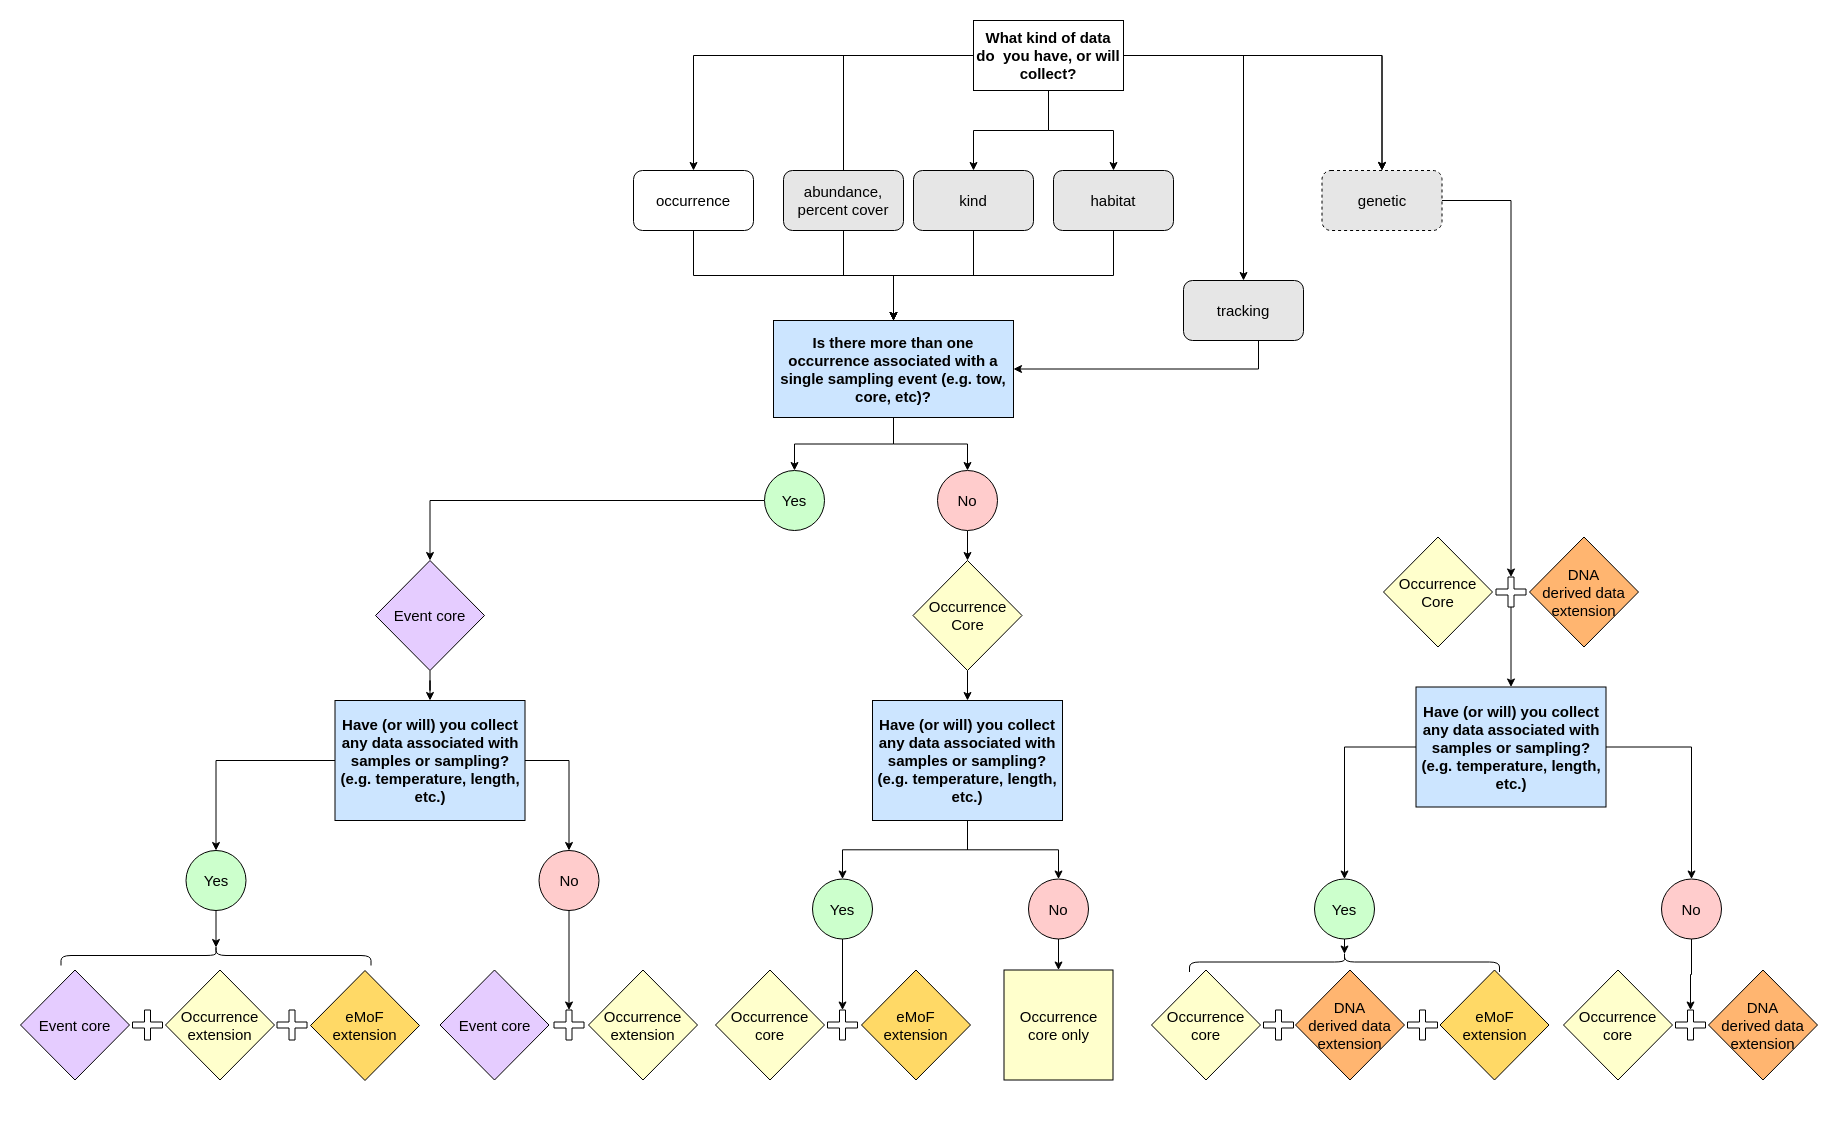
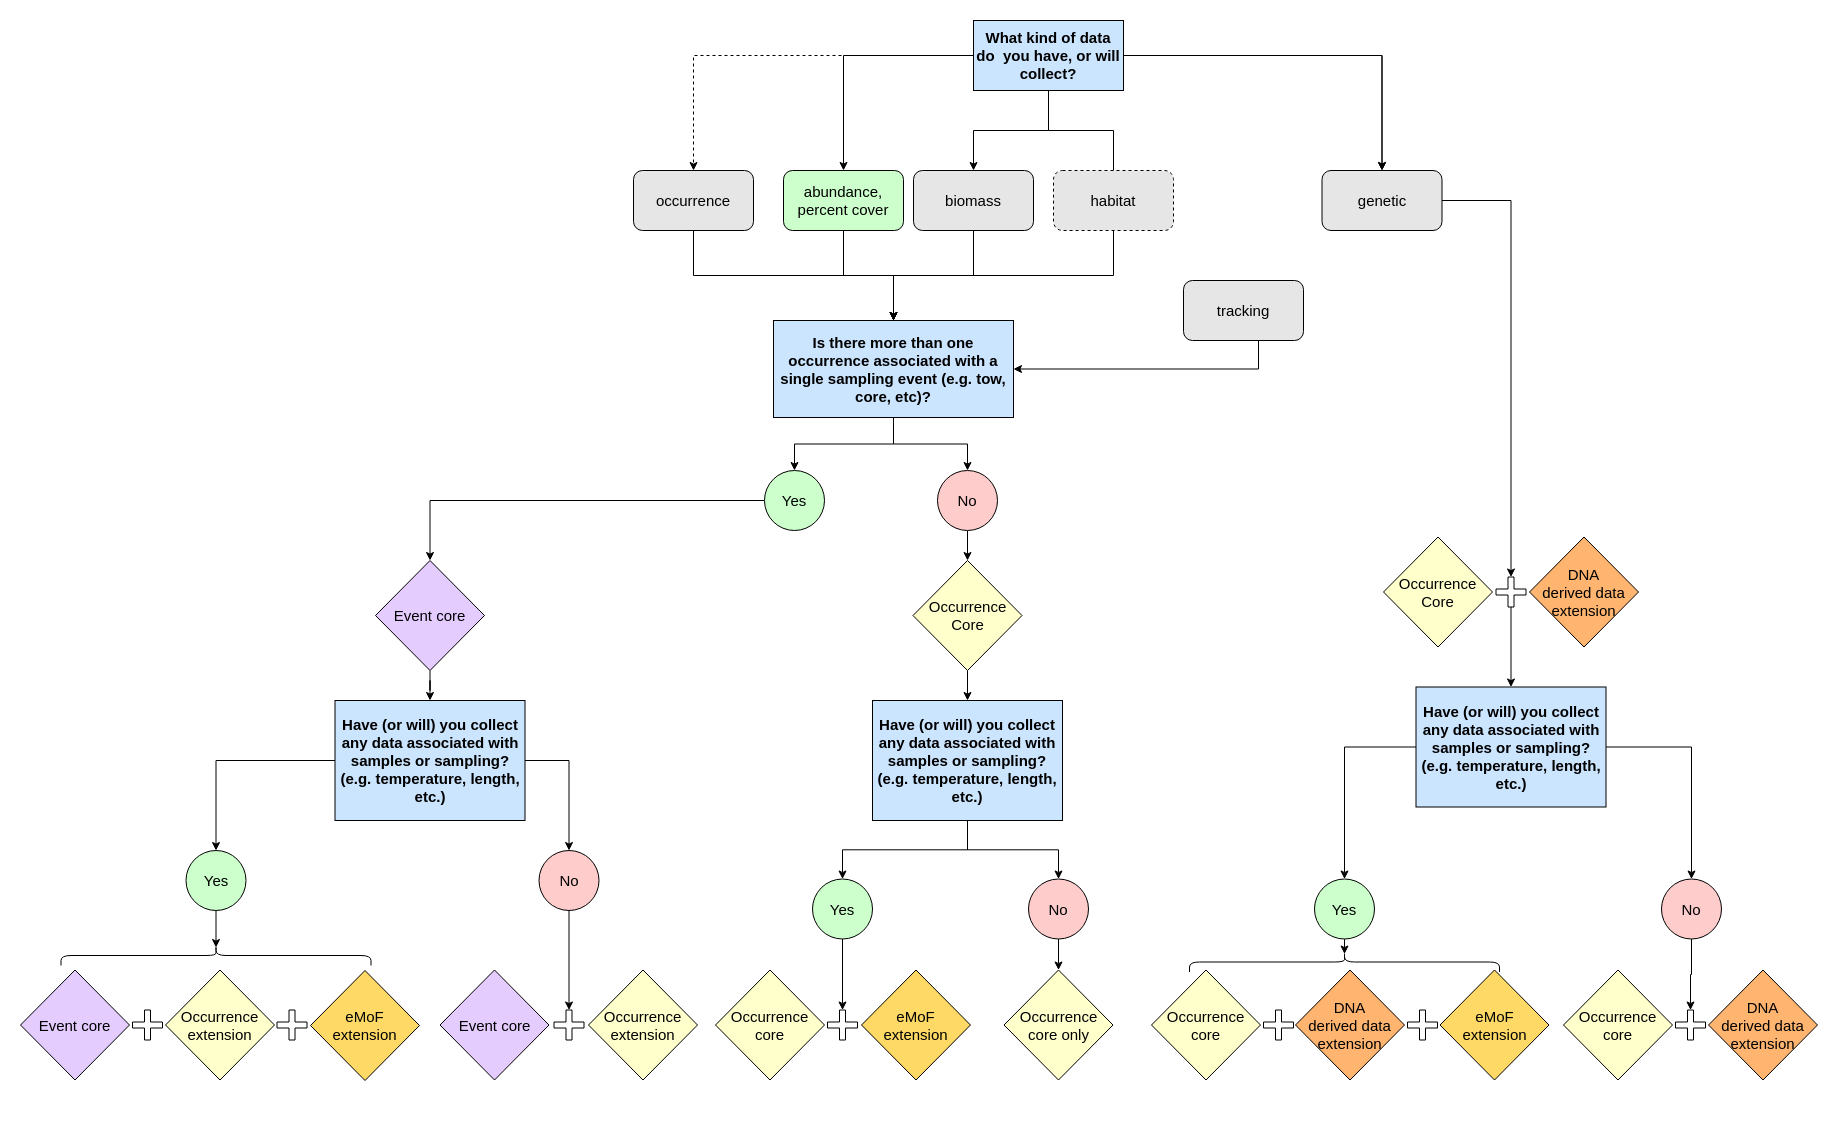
edge "What kind of data do you have, or will collect?" -> "occurrence": style solid -> dashed
node "What kind of data do you have, or will collect?": fillcolor #ffffff -> #cce5ff
edge "What kind of data do you have, or will collect?" -> "habitat": arrowhead classic -> none
edge "What kind of data do you have, or will collect?" -- "abundance, percent cover": arrowhead none -> classic
edge "What kind of data do you have, or will collect?" -> "tracking": removed
node "occurrence": fillcolor #ffffff -> #e6e6e6
node "abundance, percent cover": fillcolor #e6e6e6 -> #ccffcc
node "kind": label "kind" -> "biomass"
node "habitat": style solid -> dashed
node "genetic": style dashed -> solid
node "Occurrencecore only": shape rectangle -> diamond
